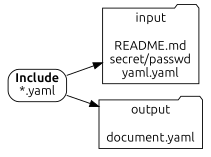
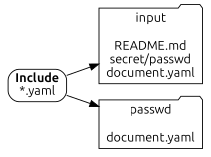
node "input README.md secret/passwd yaml.yaml": label "input README.md secret/passwd yaml.yaml" -> "input README.md secret/passwd document.yaml"
node "output document.yaml": label "output document.yaml" -> "passwd document.yaml"
